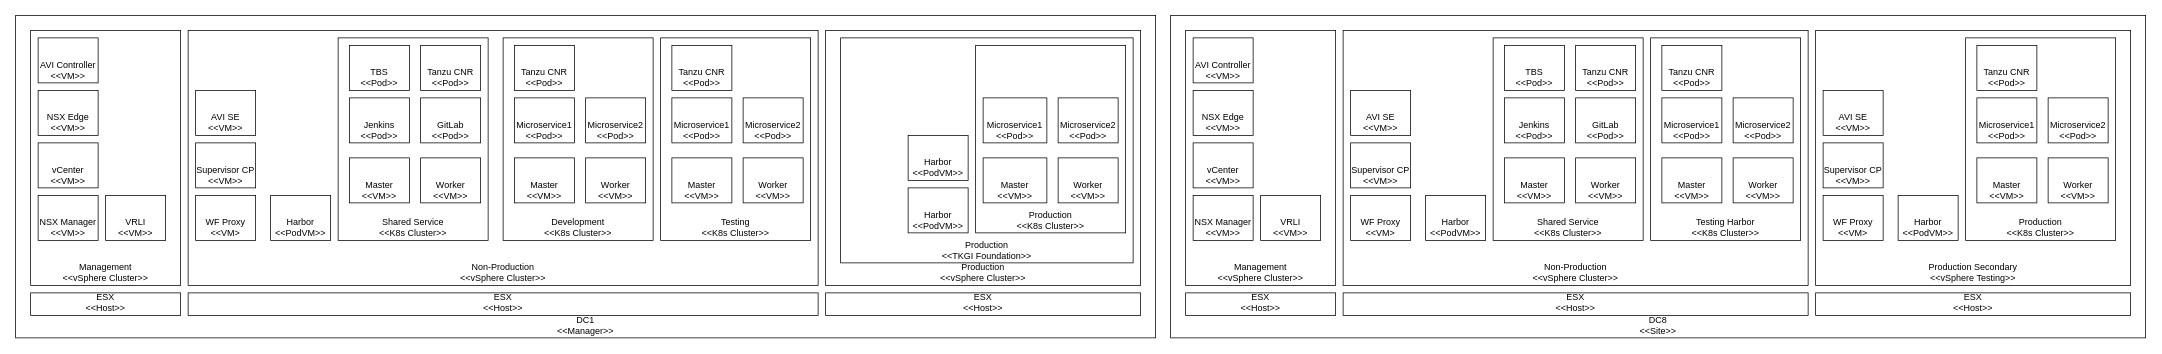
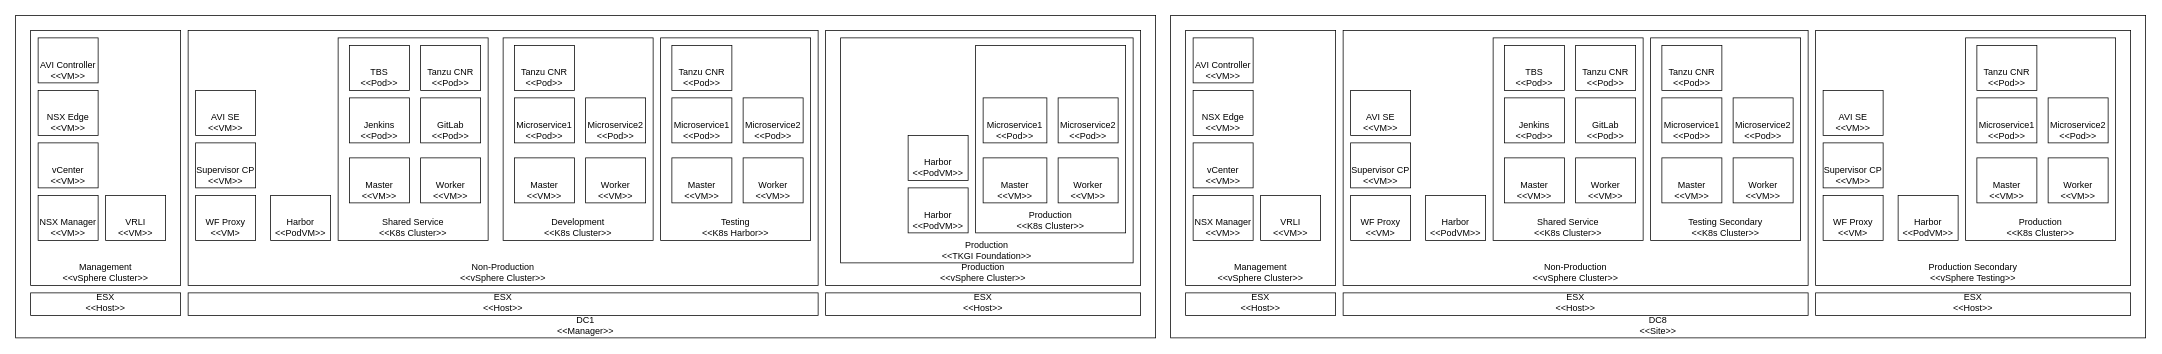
node "Testing <<K8s Cluster>>": label "Testing <<K8s Cluster>>" -> "Testing <<K8s Harbor>>"
node "Testing Harbor <<K8s Cluster>>": label "Testing Harbor <<K8s Cluster>>" -> "Testing Secondary <<K8s Cluster>>"
